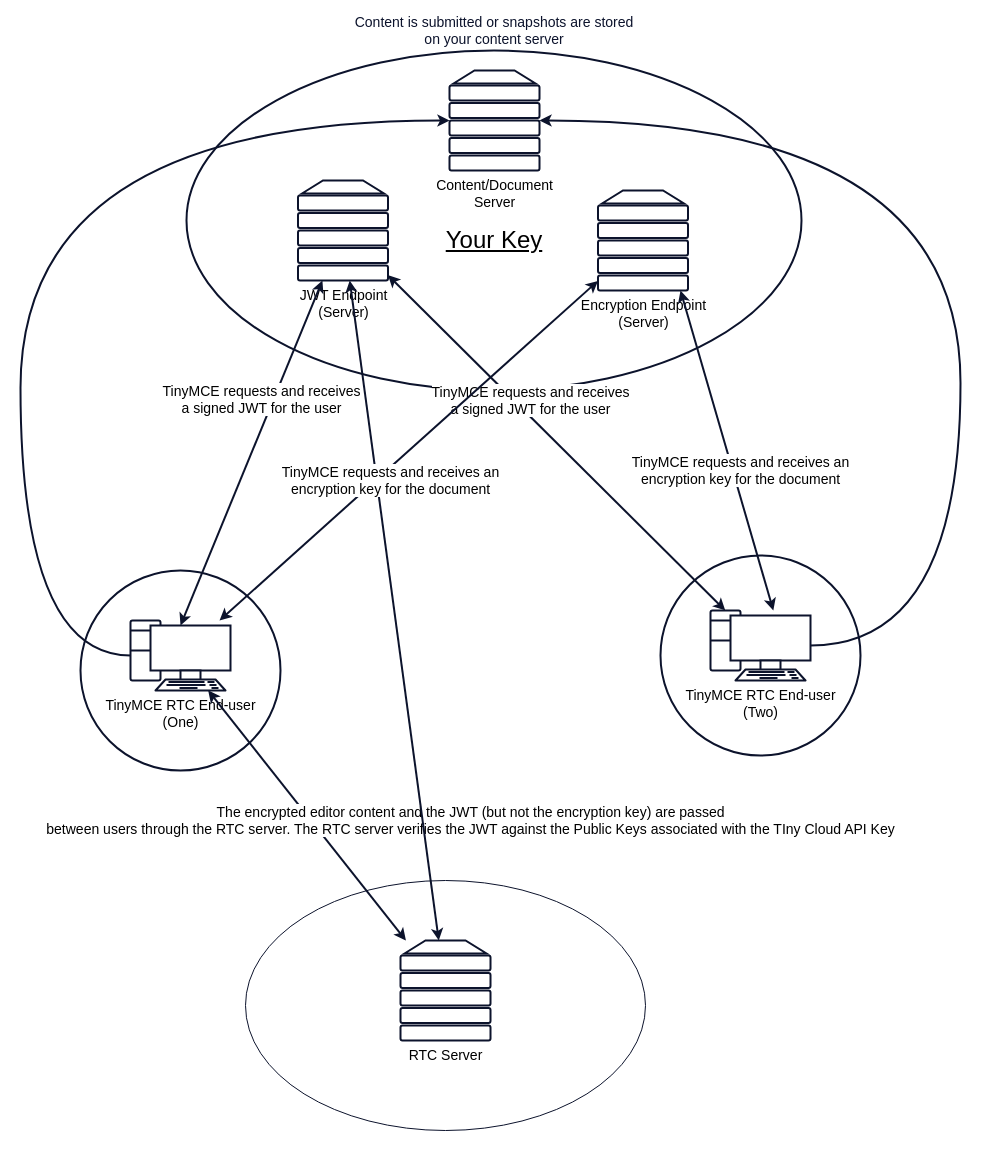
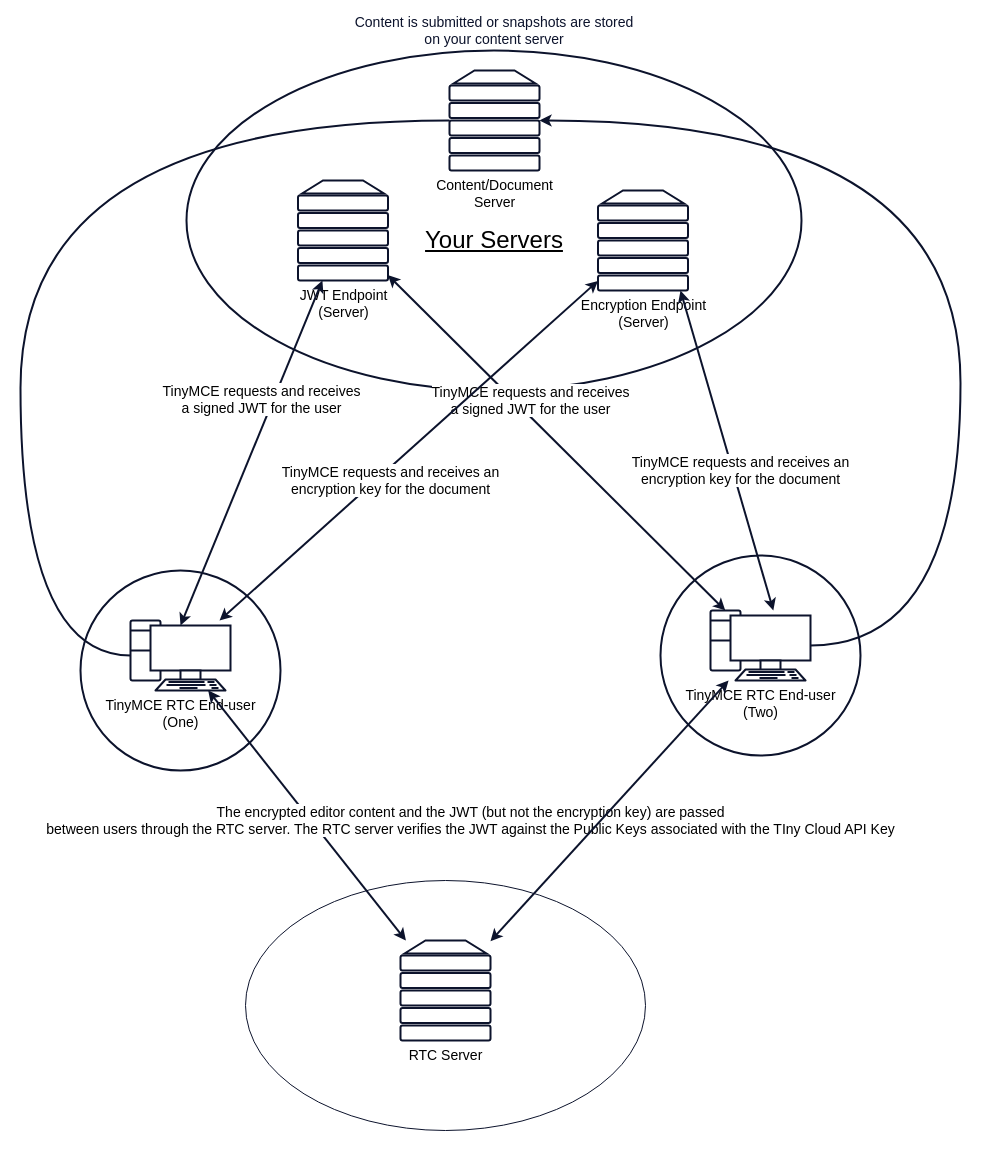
edge "TinyMCE RTC End-user (One)" -> "Content/DocumentServer": arrowhead classic -> none
node "Your Key": label "Your Key" -> "Your Servers"
edge "JWT Endpoint(Server)" -- "RTC Server": now "TinyMCE RTC End-user (Two)" -- "RTC Server"
